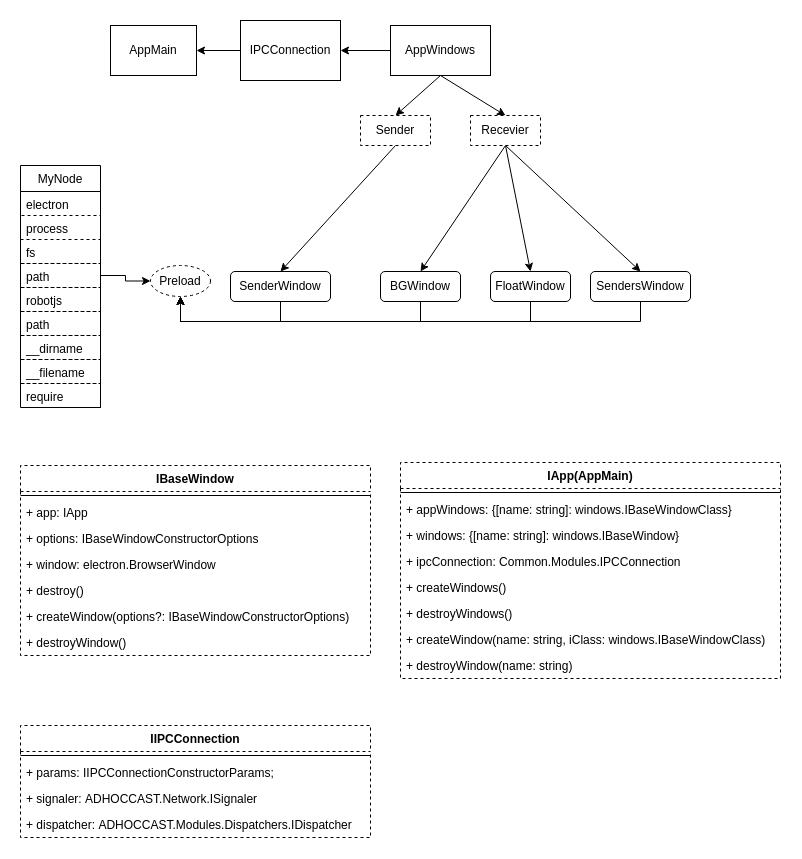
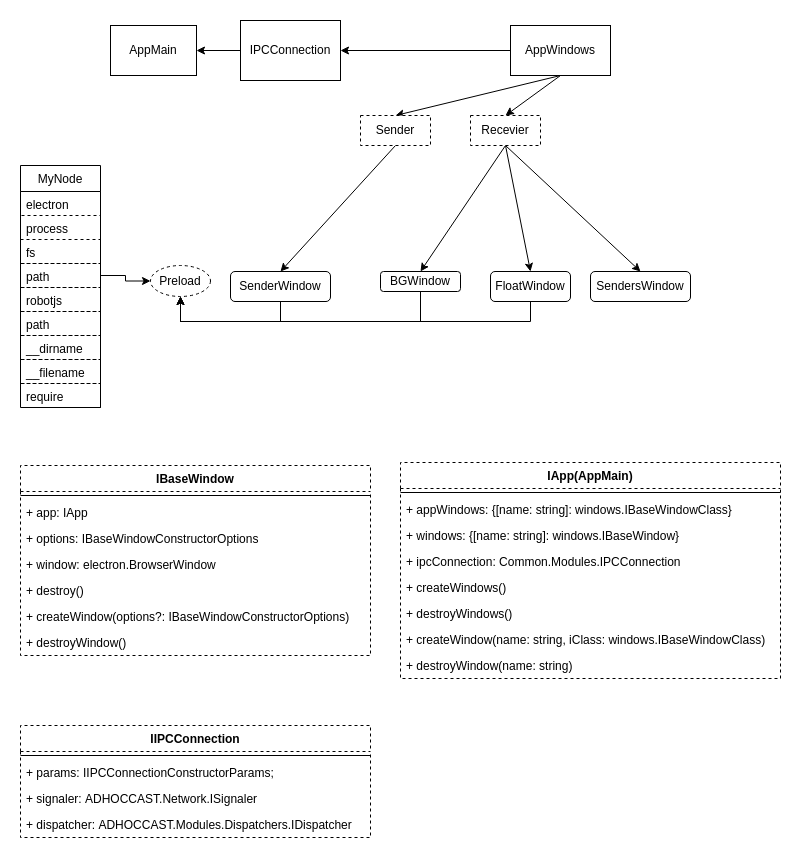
node "AppWindows": moved (441, 51) -> (561, 51)
node "BGWindow": size 80x30 -> 80x20
edge "SendersWindow" -> "Preload": removed
